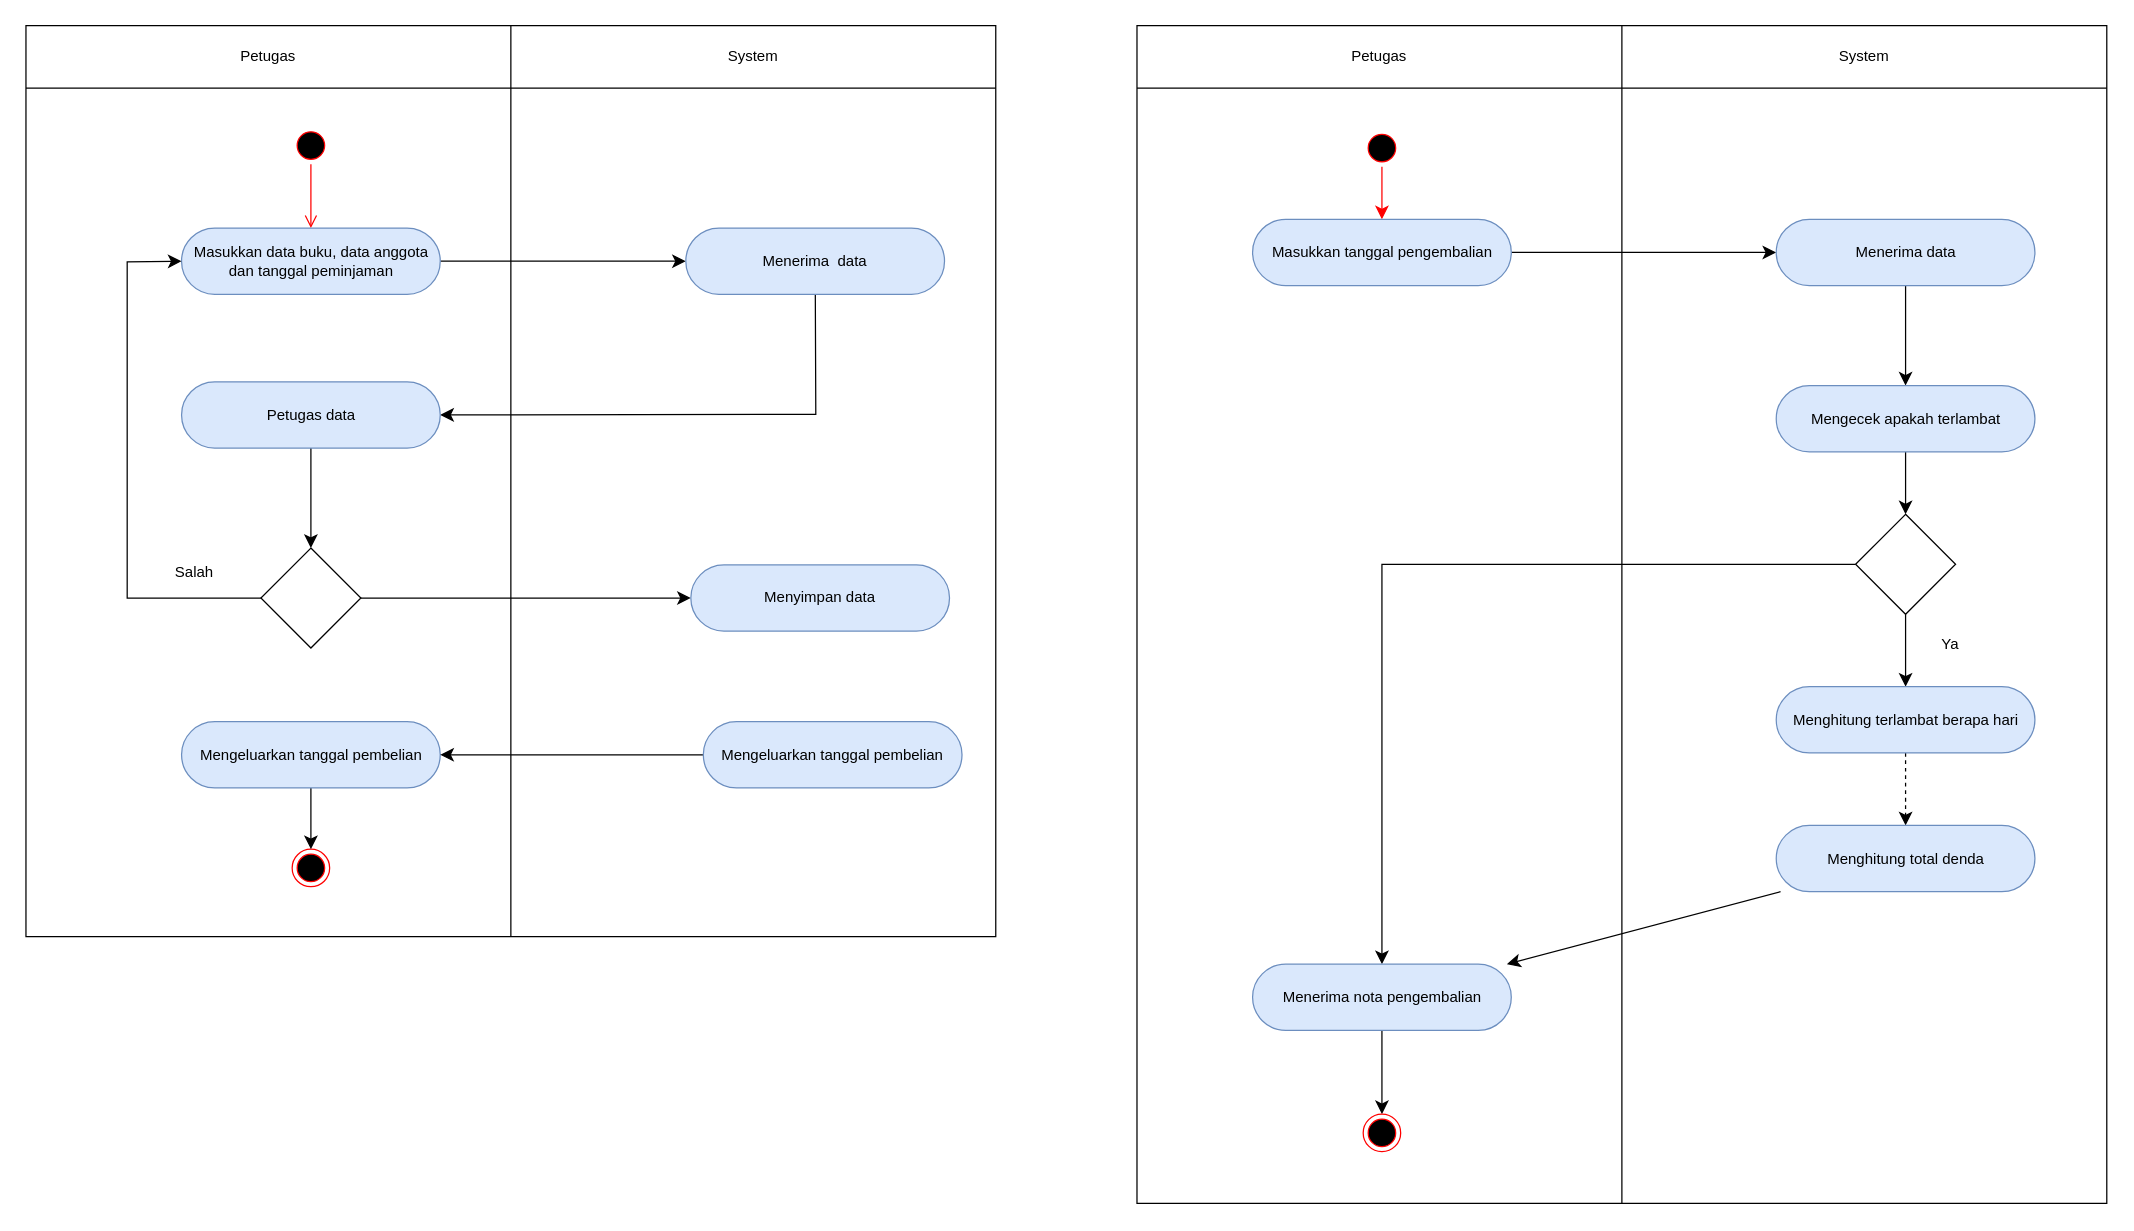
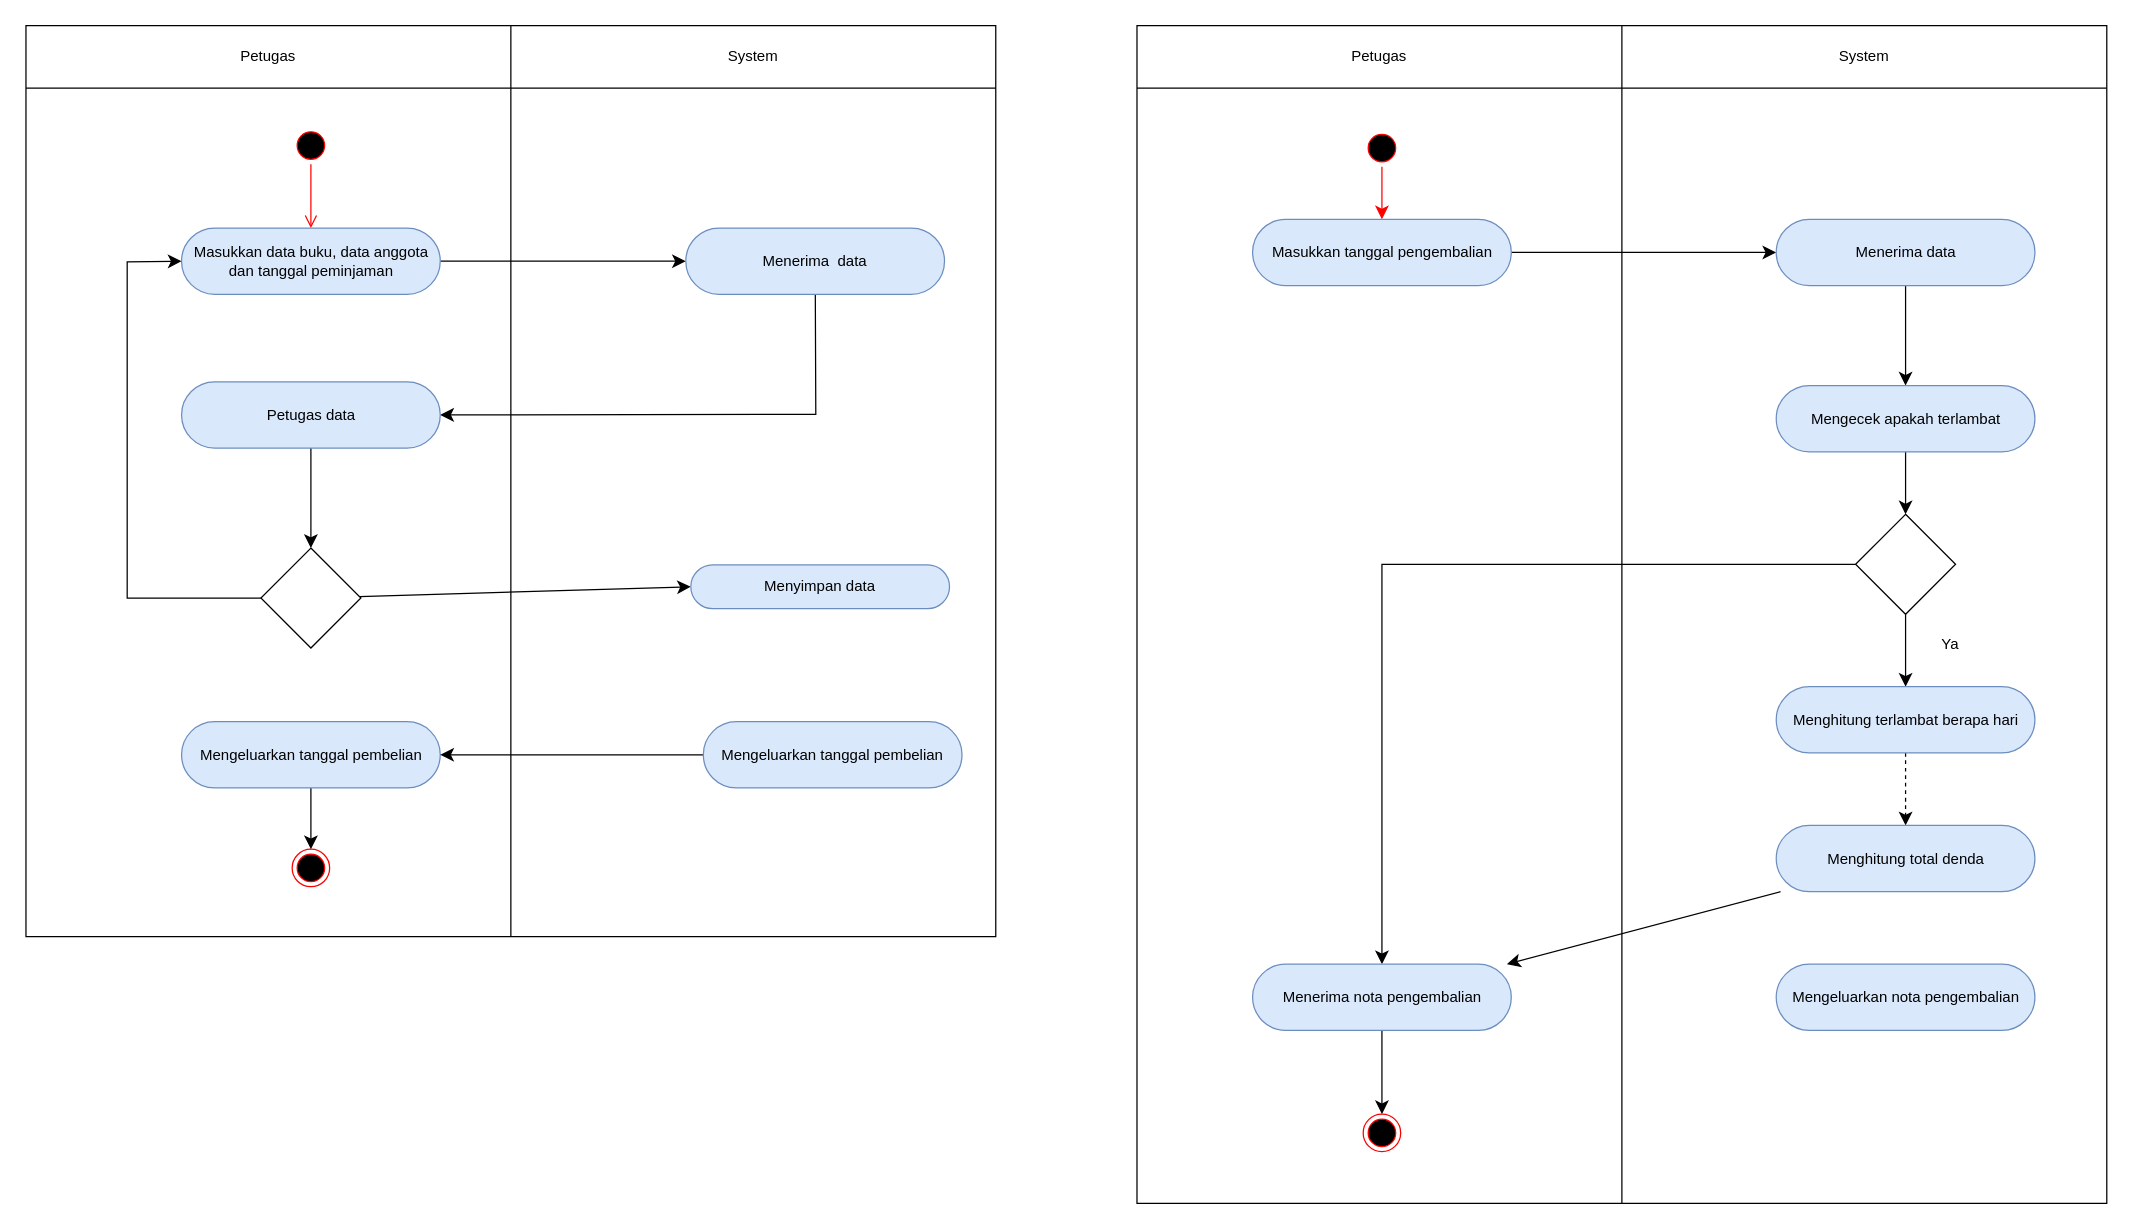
node "Salah": removed
node "Menyimpan data": size 259x66 -> 259x44
node "Mengeluarkan nota pengembalian": added
